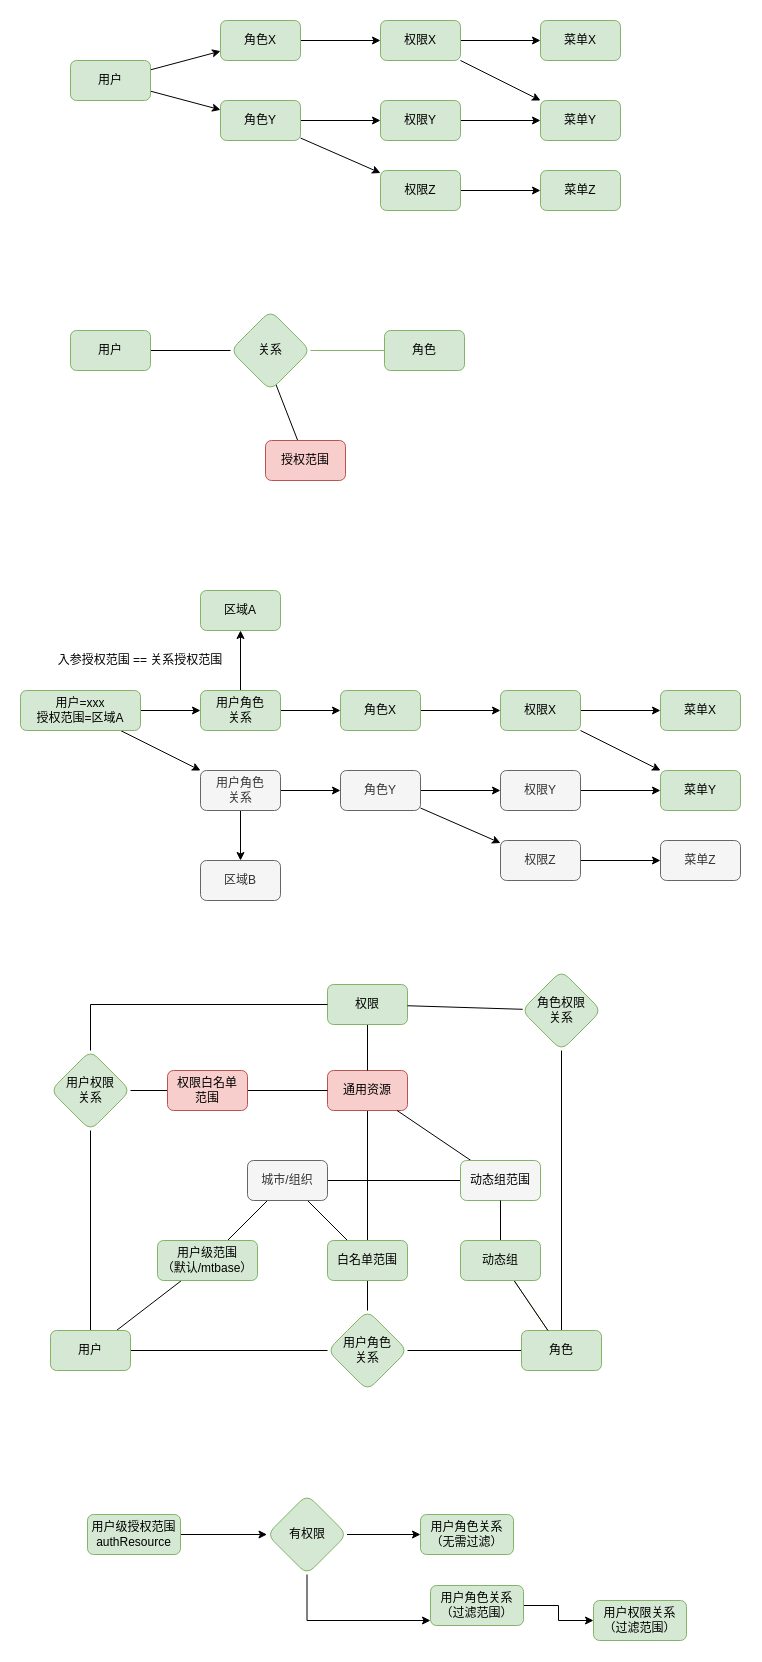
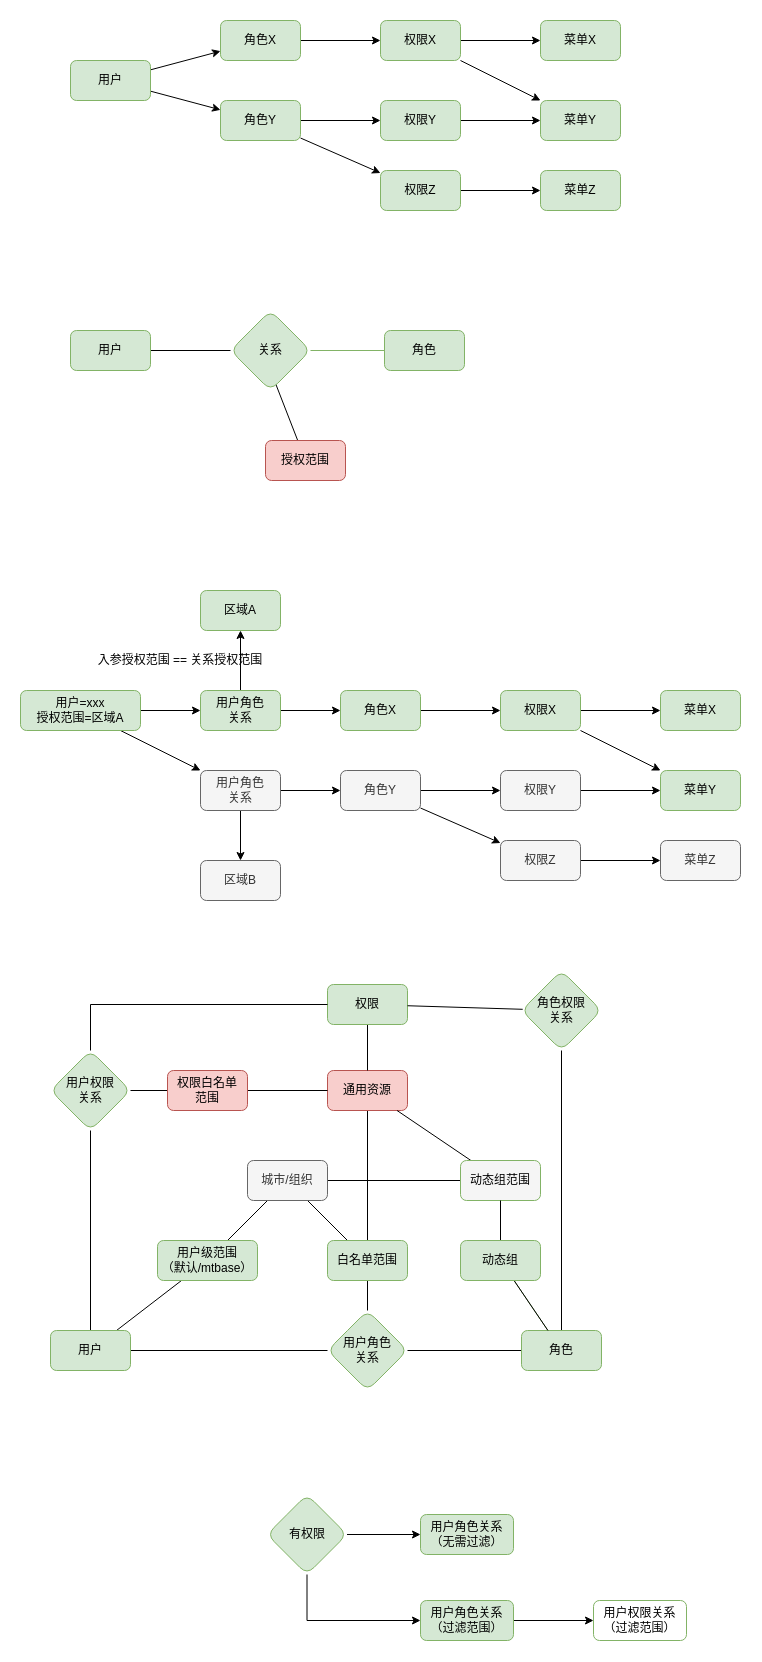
node "入参授权范围 == 关系授权范围": moved (141, 661) -> (181, 661)
node "用户级授权范围 authResource": removed
edge "用户级授权范围 authResource" -> "有权限": removed
node "用户角色关系 （过滤范围）": moved (477, 1606) -> (467, 1621)
node "用户权限关系 （过滤范围）": fillcolor #d5e8d4 -> #ffffff
